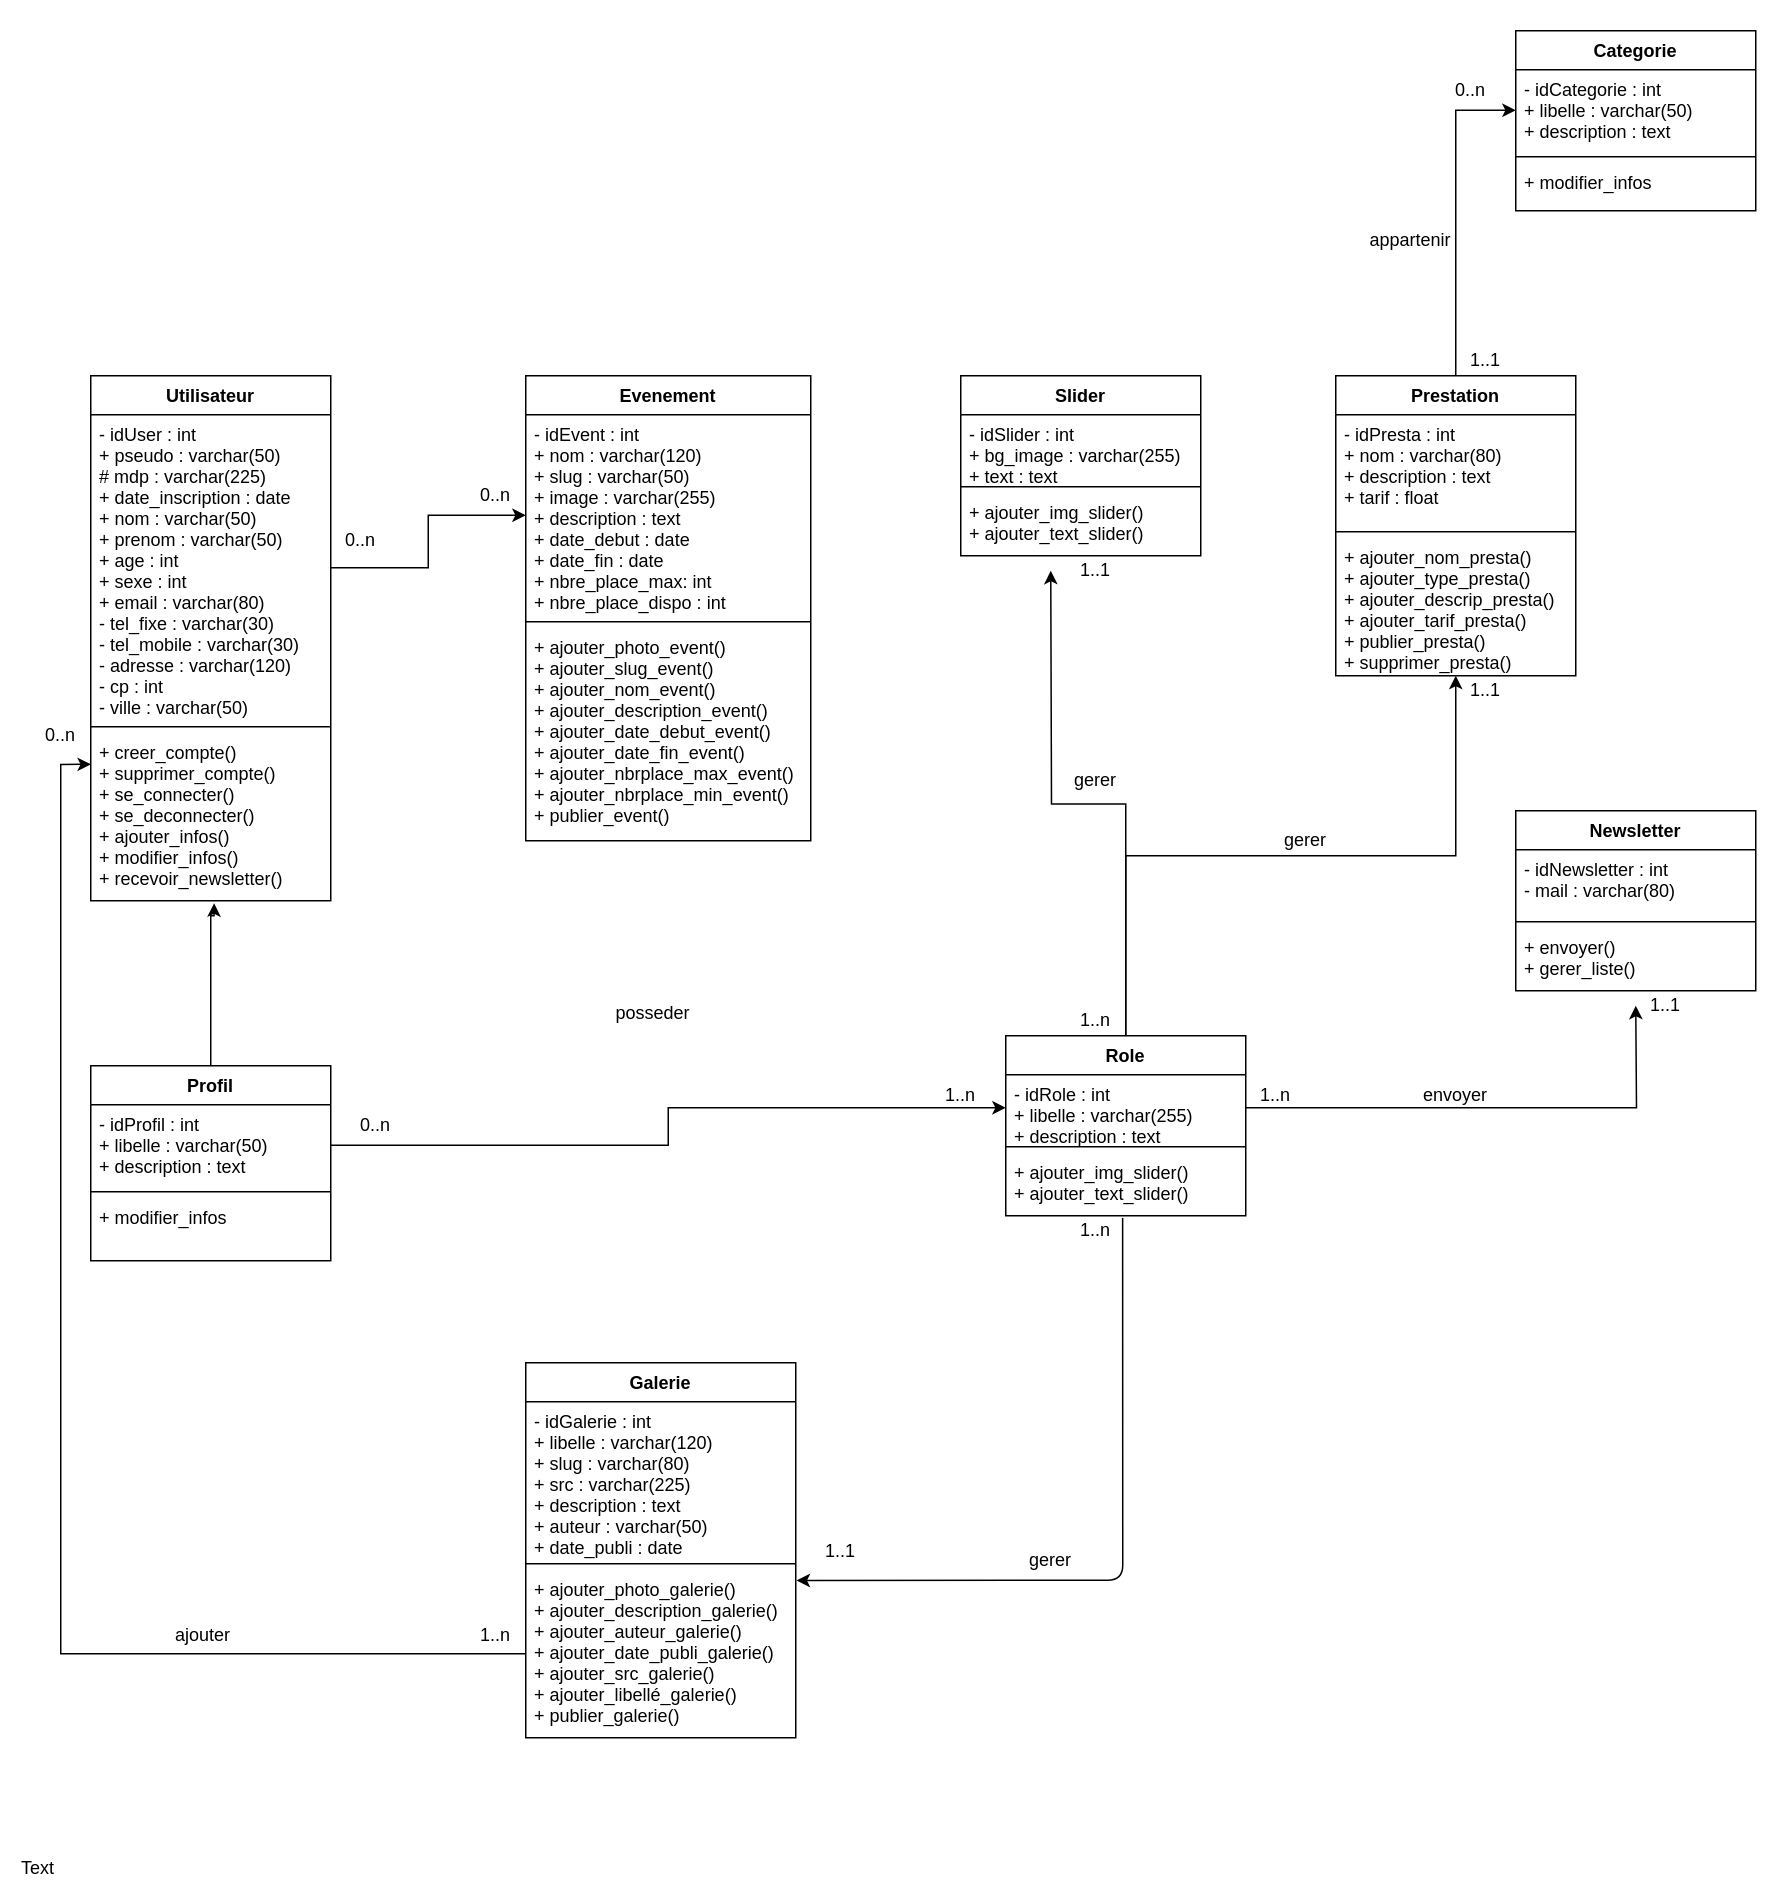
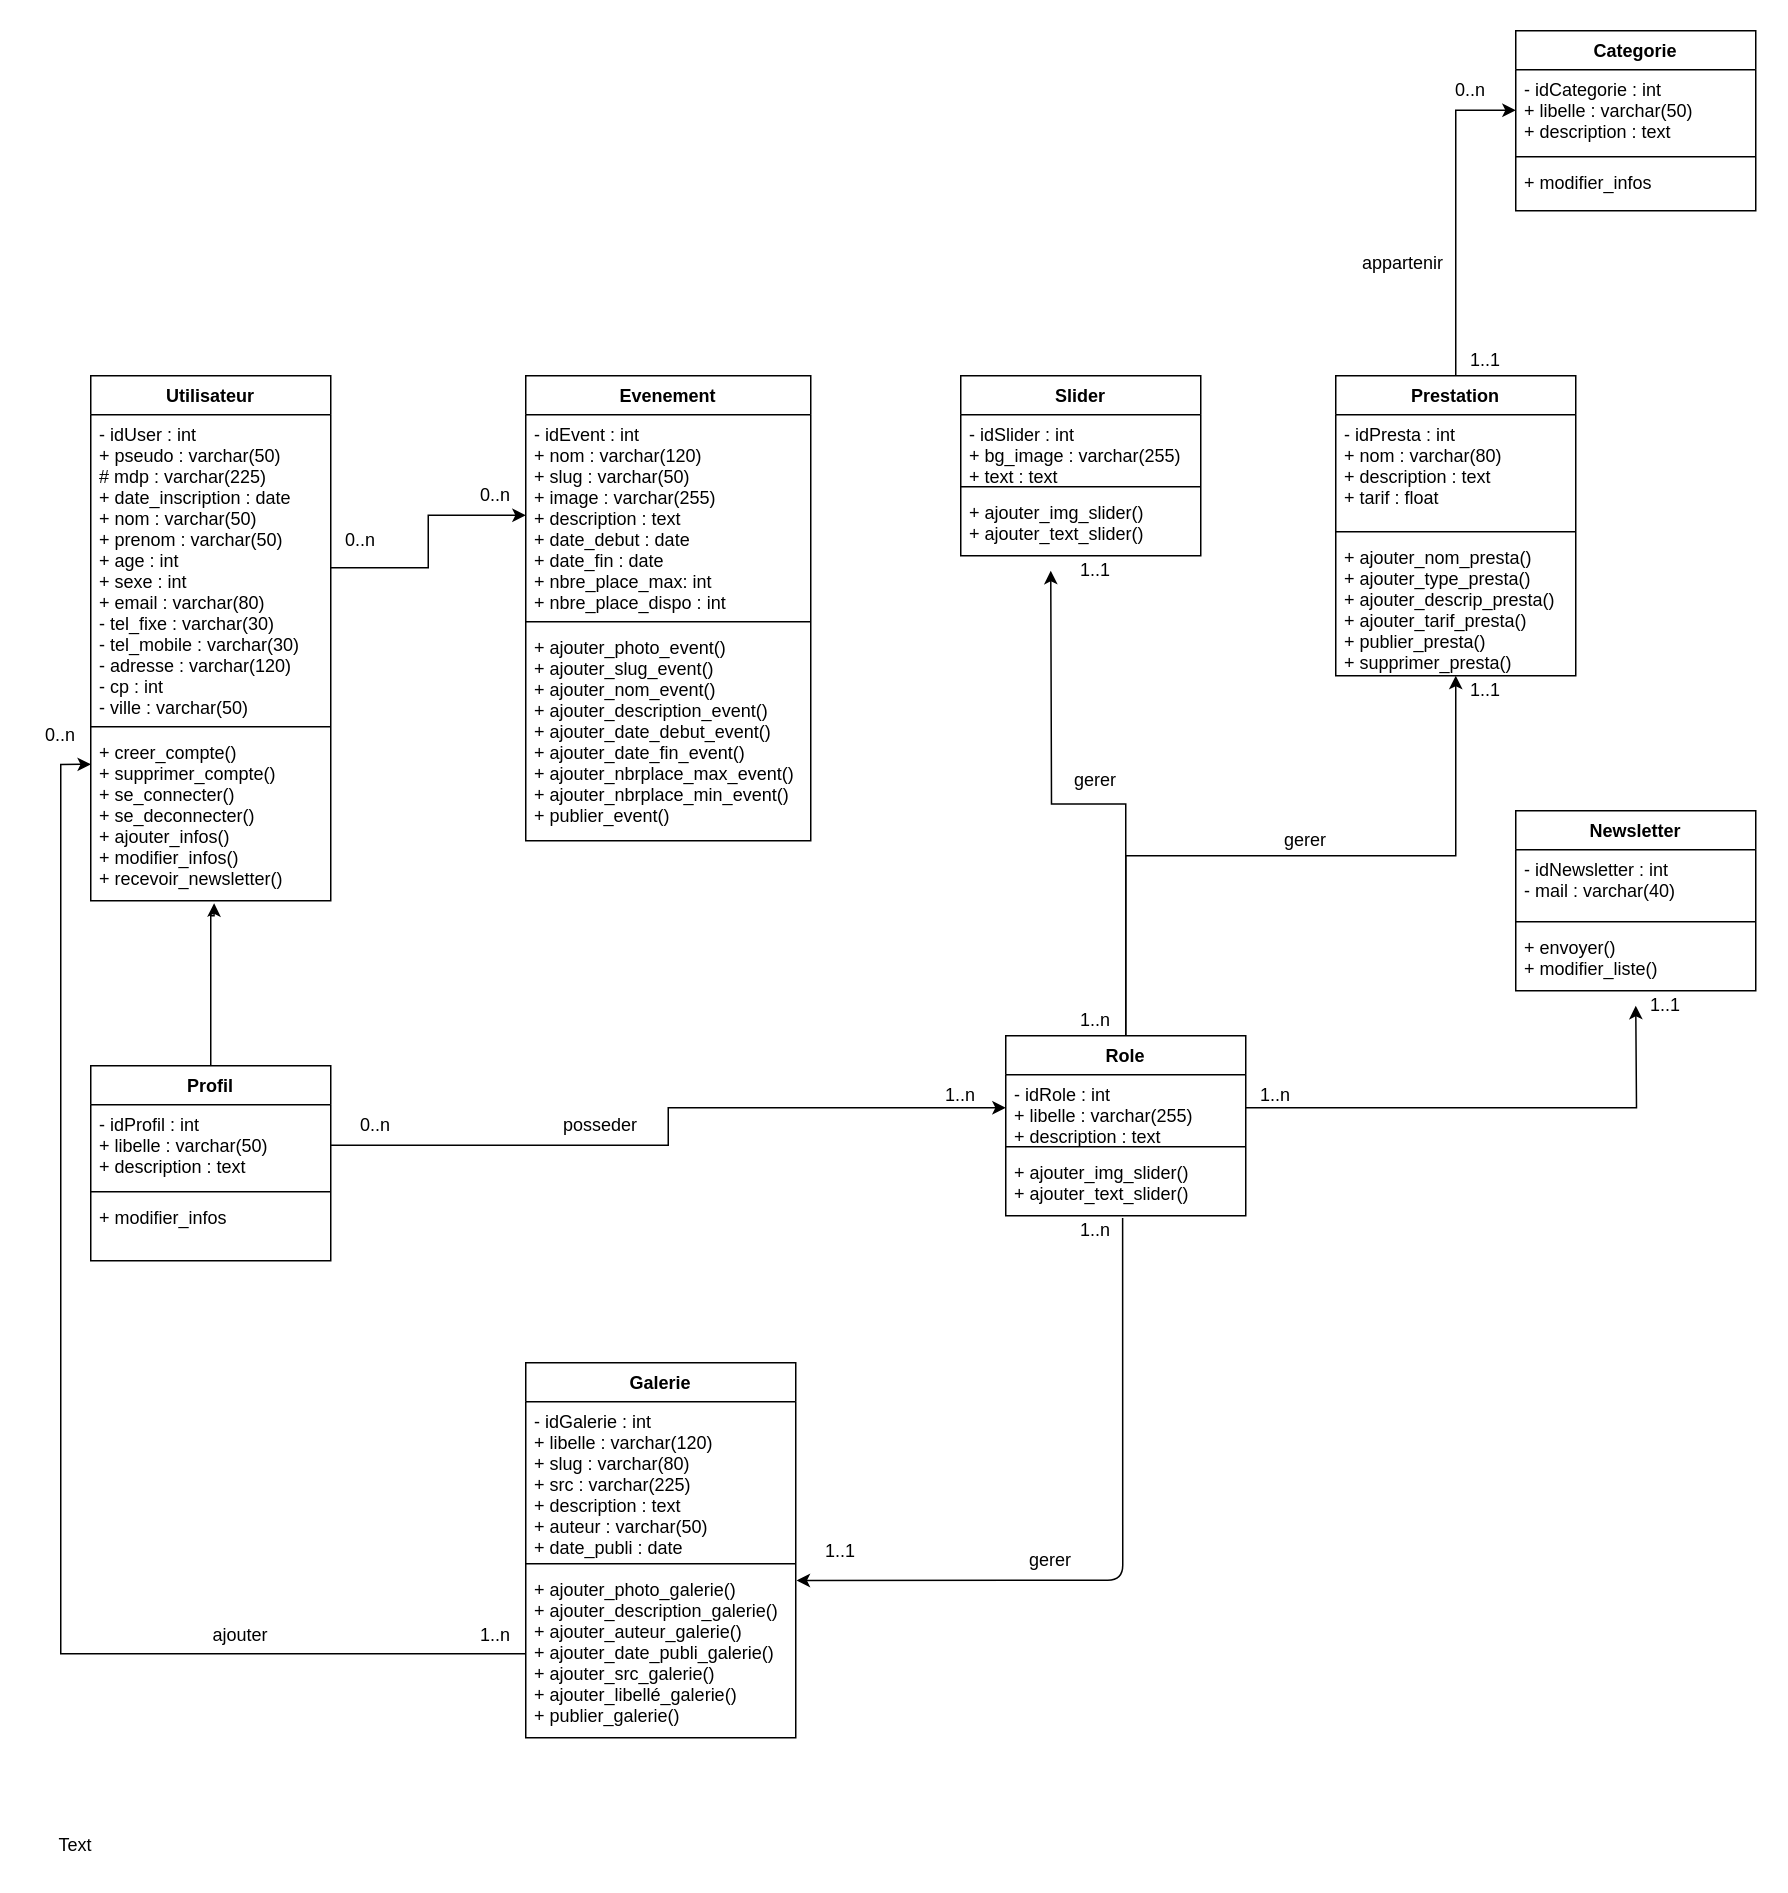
node "appartenir": moved (1411, 241) -> (1403, 263)
node "- idNewsletter : int - mail : varchar(80)": label "- idNewsletter : int - mail : varchar(80)" -> "- idNewsletter : int - mail : varchar(40)"
node "+ envoyer() + gerer_liste()": label "+ envoyer() + gerer_liste()" -> "+ envoyer() + modifier_liste()"
node "posseder": moved (653, 1013) -> (601, 1126)
node "envoyer": removed
node "ajouter": moved (203, 1636) -> (241, 1636)
node "Text": moved (38, 1868) -> (76, 1846)
